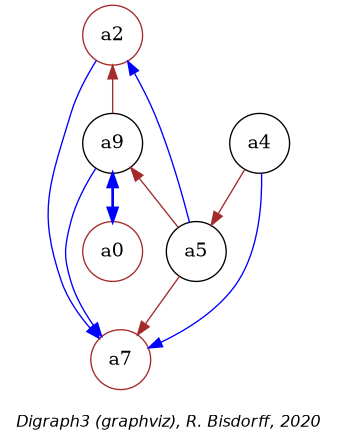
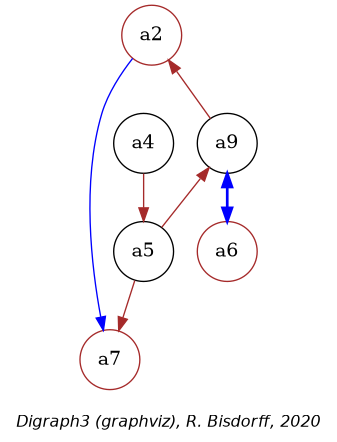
edge "a5" -> "a2": removed
edge "a9" -> "a7": removed
node "a0": label "a0" -> "a6"
edge "a4" -> "a7": removed
